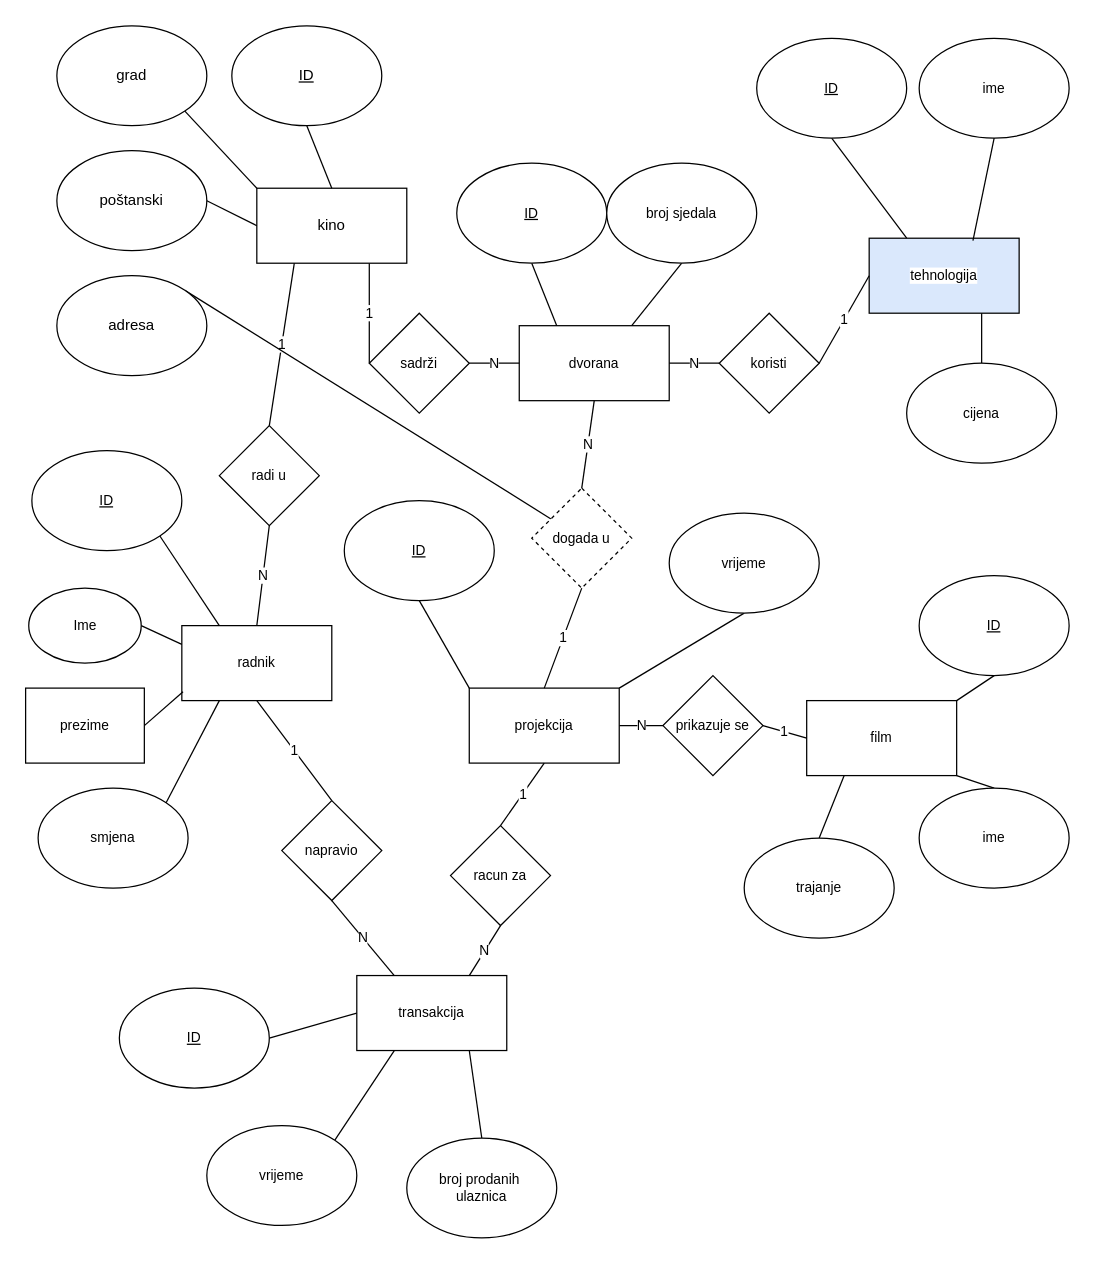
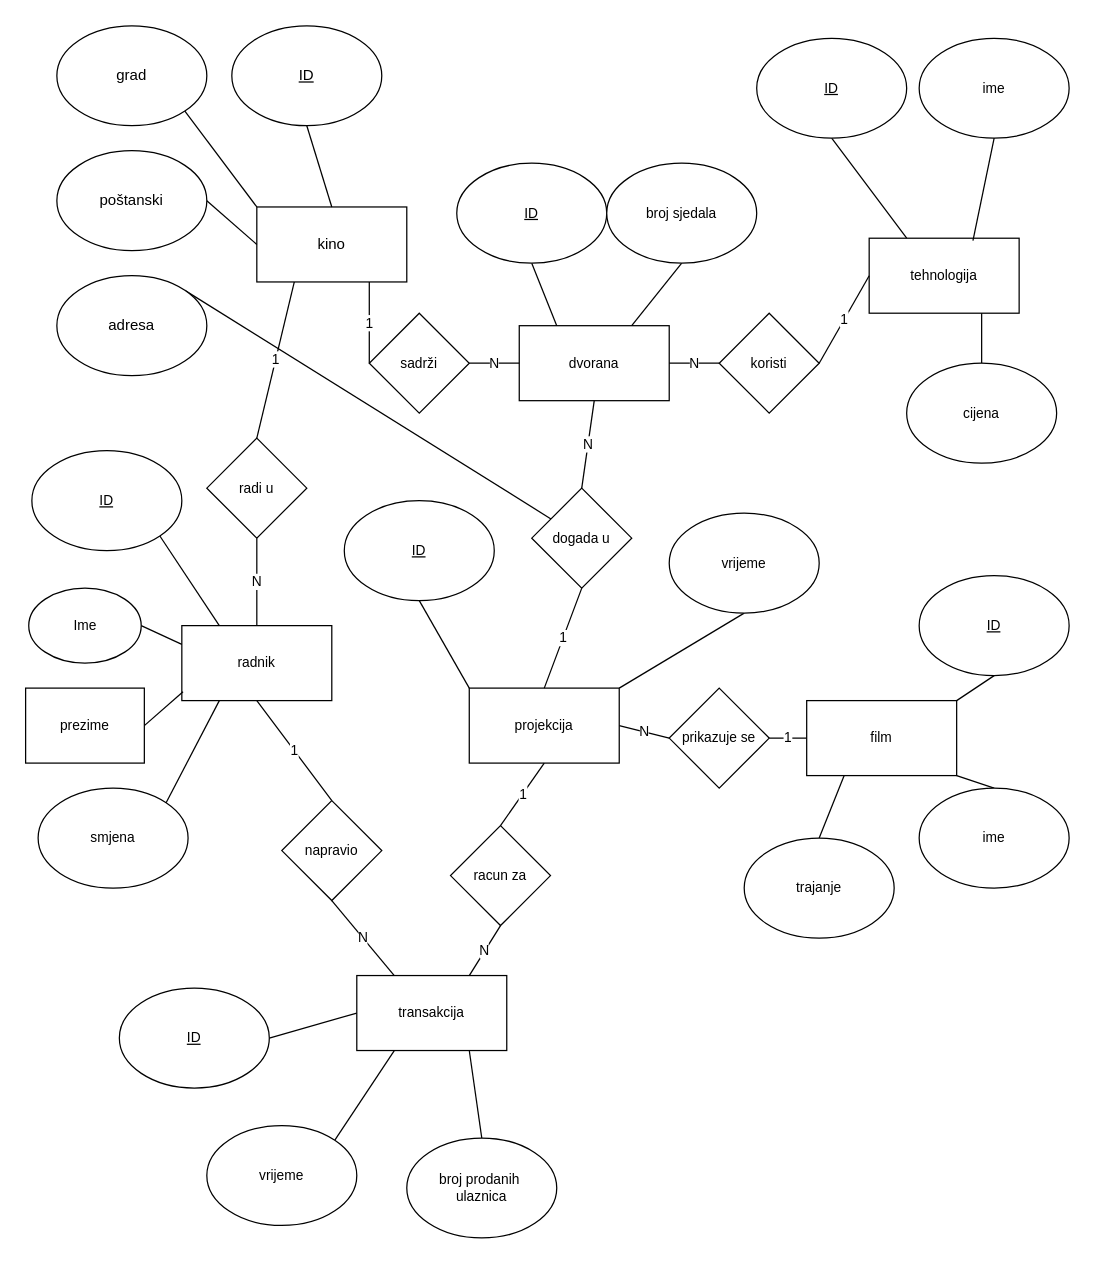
node "kino": moved (332, 226) -> (332, 244)
node "tehnologija": fillcolor #dae8fc -> #ffffff
node "radi u": moved (269, 476) -> (257, 488)
node "dogada u": style dashed -> solid
node "prikazuje se": moved (713, 726) -> (719, 738)
